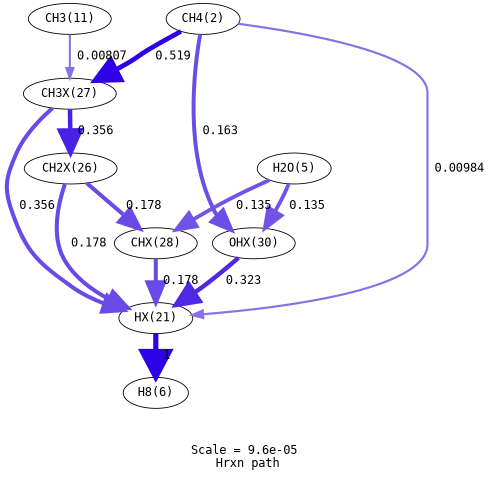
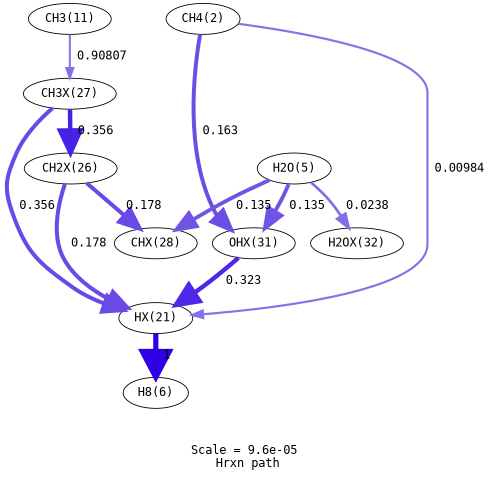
edge "CH4(2)" -> "CH3X(27)": removed, label "0.519"
edge "CH3(11)" -> "CH3X(27)": label " 0.00807" -> " 0.90807"
node "OHX(30)": label "OHX(30)" -> "OHX(31)"
node "H2OX(32)": added
edge "CHX(28)" -> "HX(21)": removed, label "0.178"
